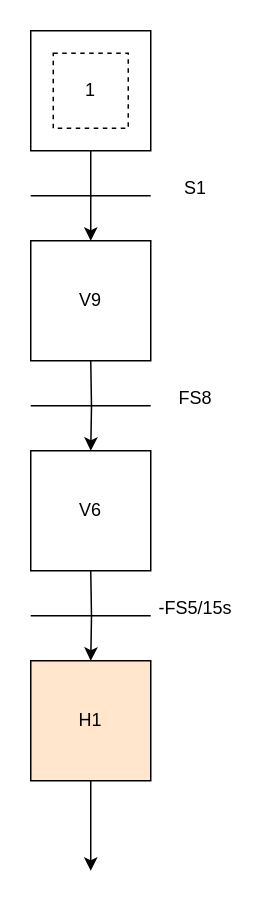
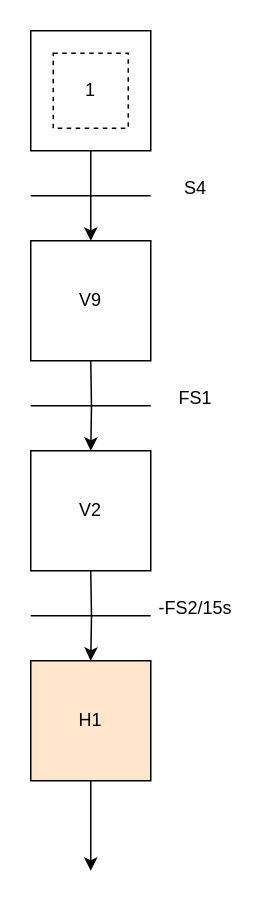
node "S1": label "S1" -> "S4"
node "FS8": label "FS8" -> "FS1"
node "V6": label "V6" -> "V2"
node "-FS5/15s": label "-FS5/15s" -> "-FS2/15s"
